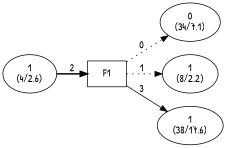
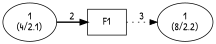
node "0 (34/7.1)": removed
edge "F1" -> "1 (8/2.2)": label "1" -> "3"
node "1 (4/2.6)": label "1 (4/2.6)" -> "1 (4/2.1)"
node "1 (38/17.6)": removed
